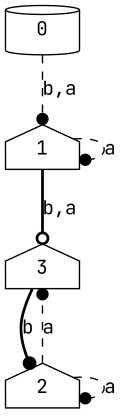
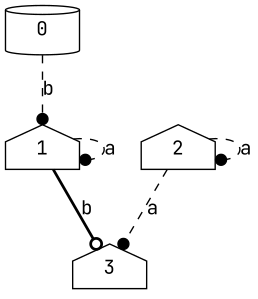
edge "0" -> "1": label "b,a" -> "b"
edge "1" -> "3": label "b,a" -> "b"
edge "3" -> "2": removed, label "b"
